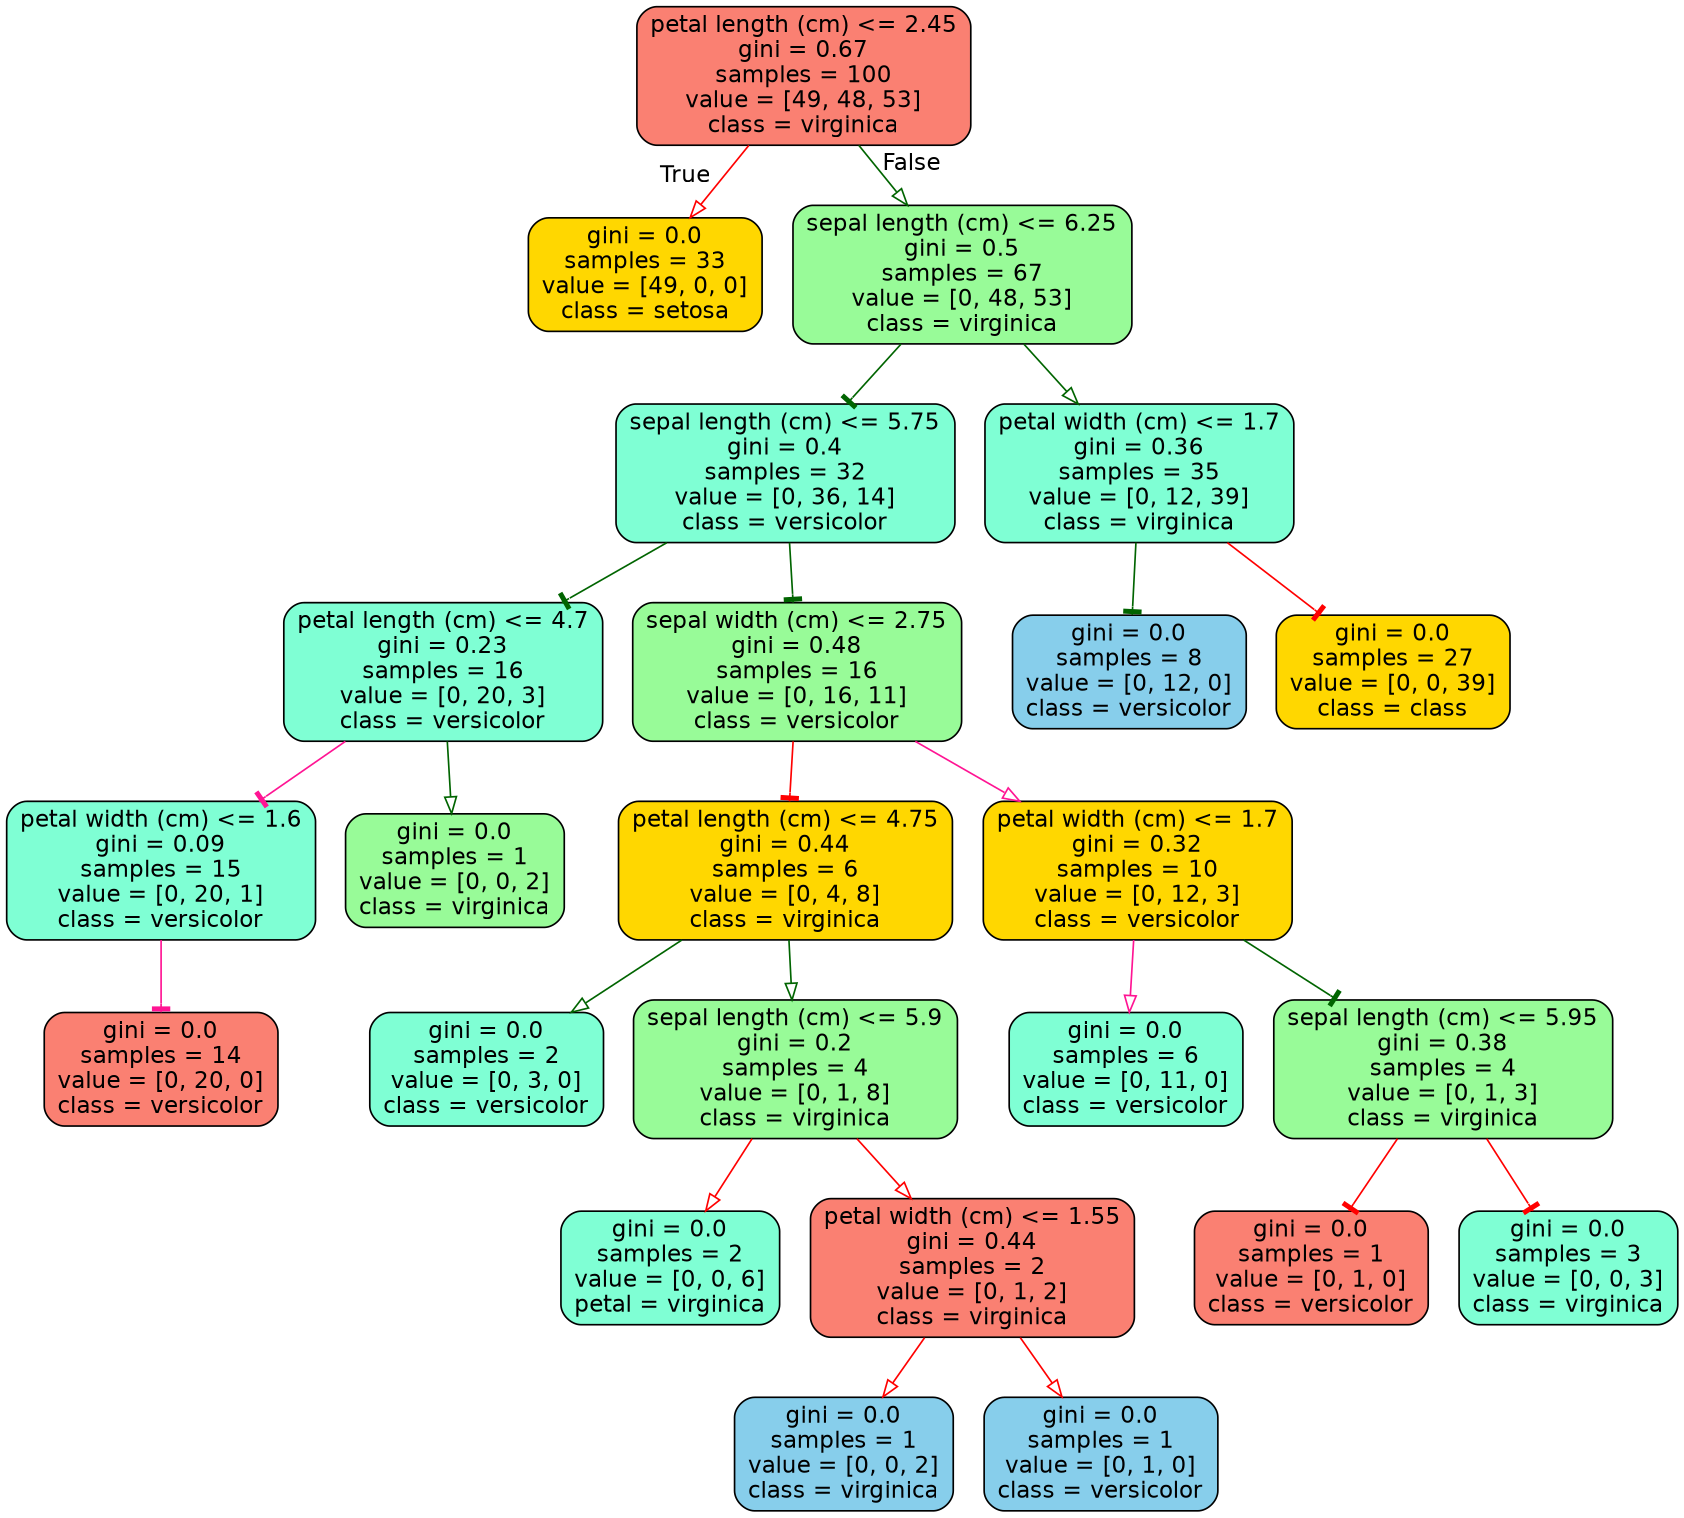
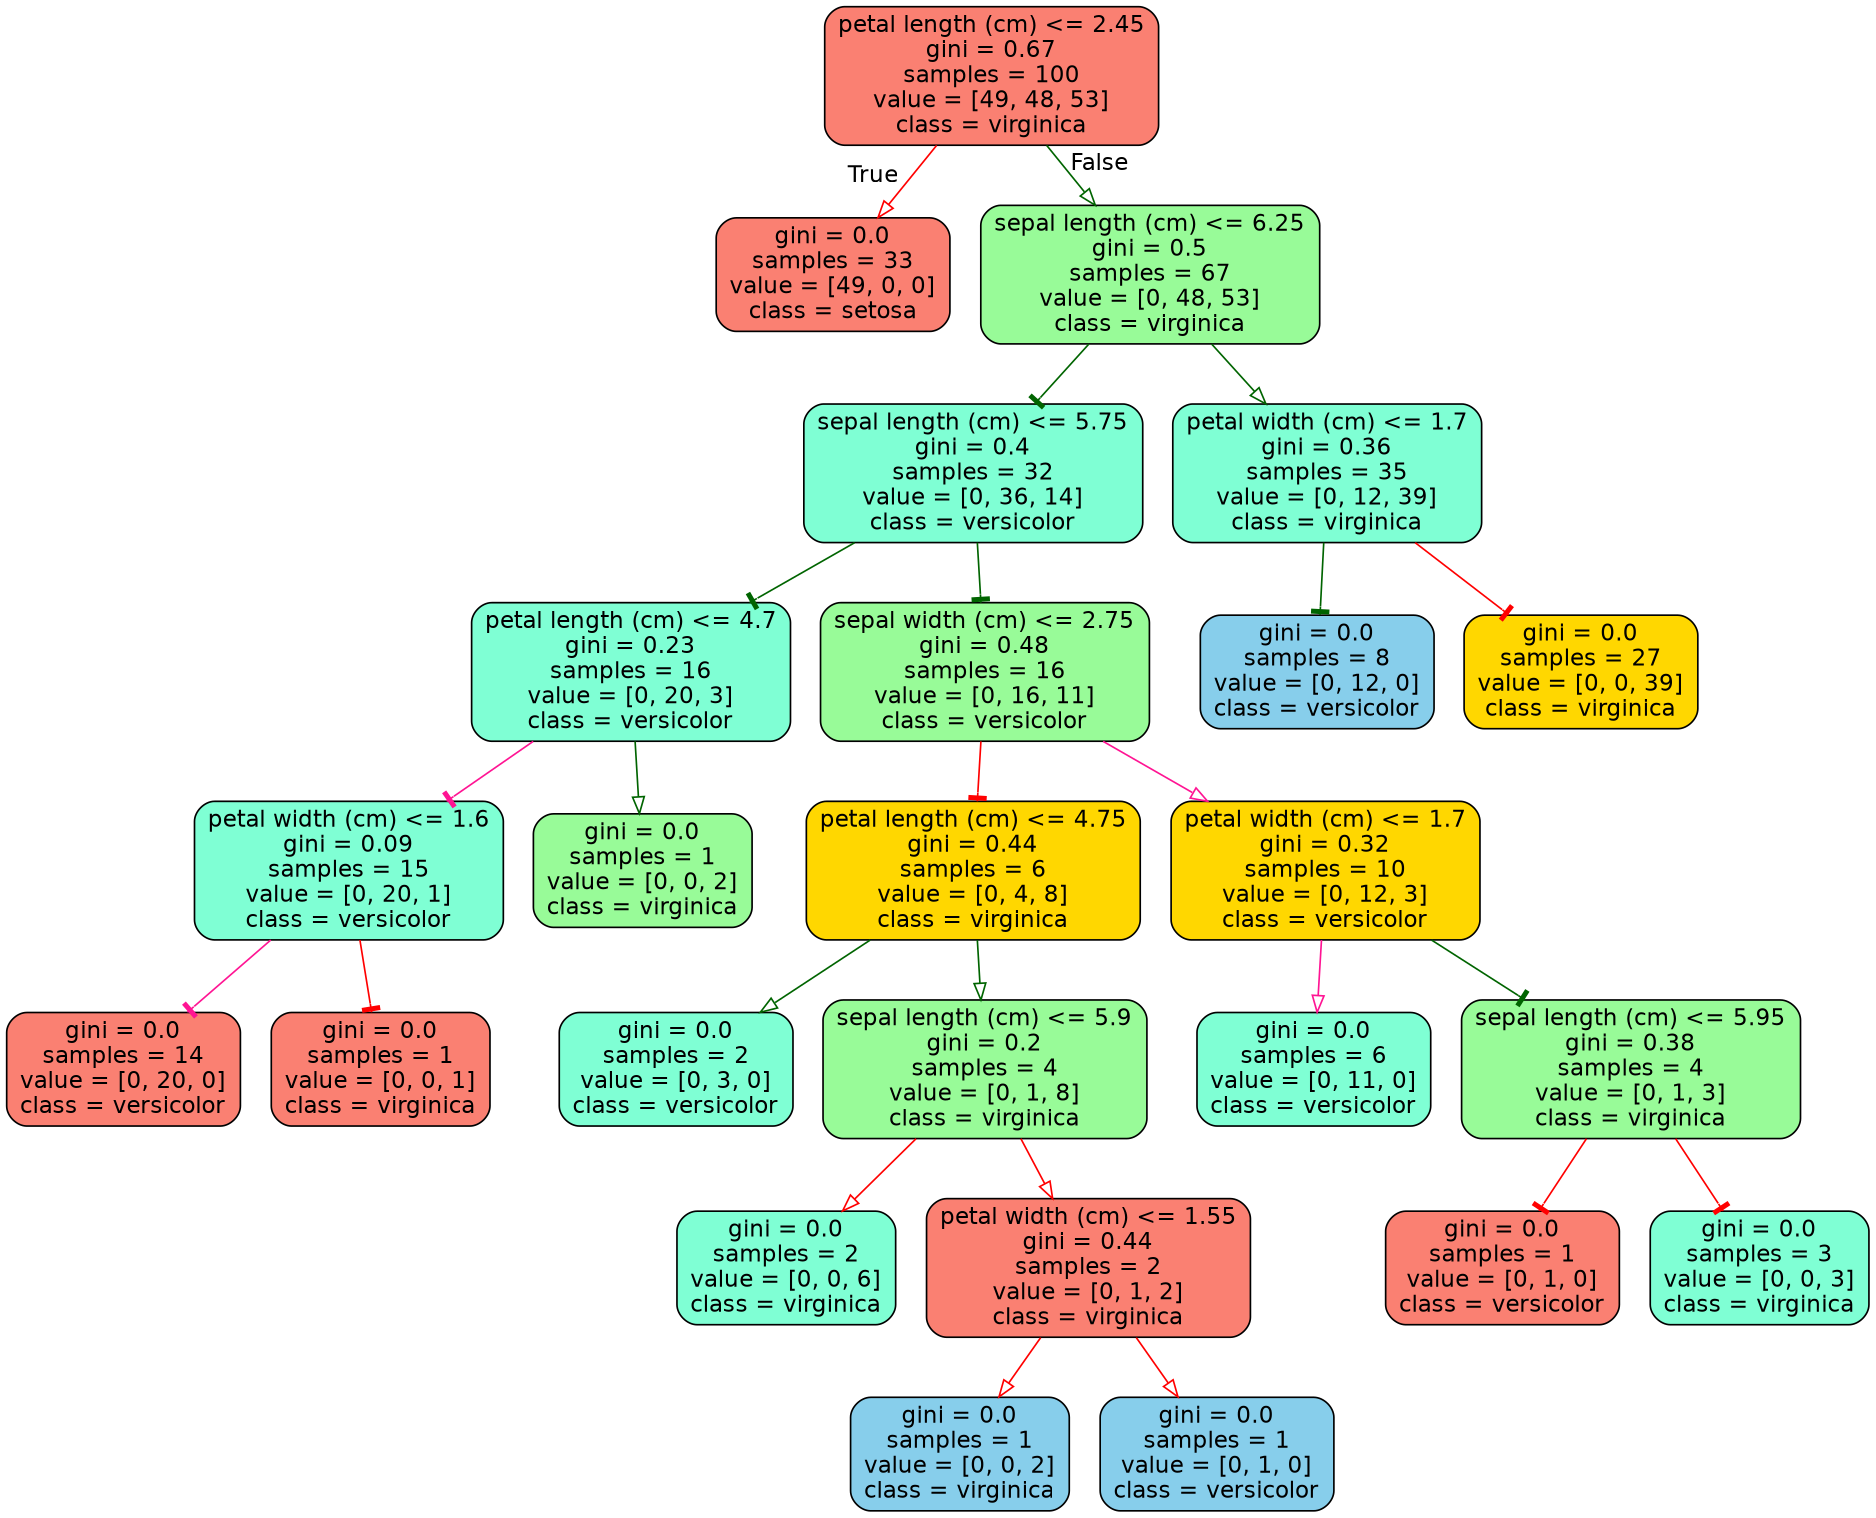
node "gini = 0.0 samples = 33 value = [49, 0, 0] class = setosa": fillcolor gold -> salmon
node "gini = 0.0 samples = 27 value = [0, 0, 39] class = class": label "gini = 0.0 samples = 27 value = [0, 0, 39] class = class" -> "gini = 0.0 samples = 27 value = [0, 0, 39] class = virginica"
node "gini = 0.0 samples = 1 value = [0, 0, 1] class = virginica": added
node "gini = 0.0 samples = 2 value = [0, 0, 6] petal = virginica": label "gini = 0.0 samples = 2 value = [0, 0, 6] petal = virginica" -> "gini = 0.0 samples = 2 value = [0, 0, 6] class = virginica"
